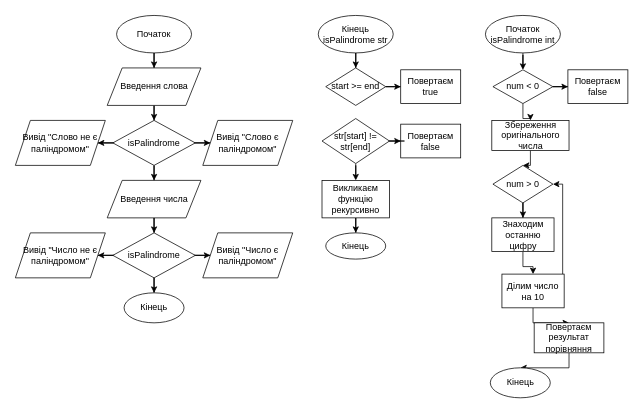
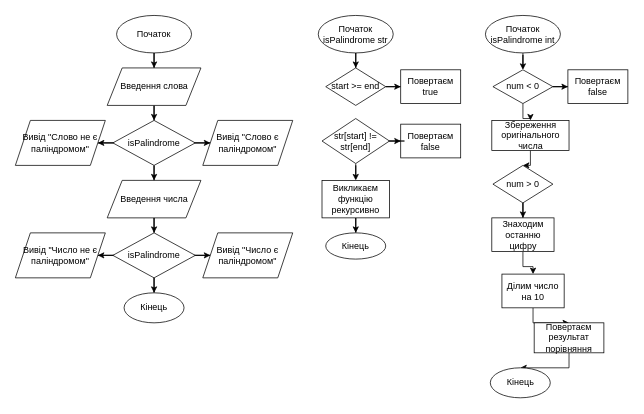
node "Кінець isPalindrome str": label "Кінець isPalindrome str" -> "Початок isPalindrome str"
edge "Ділим число на 10" -> "num > 0": removed
